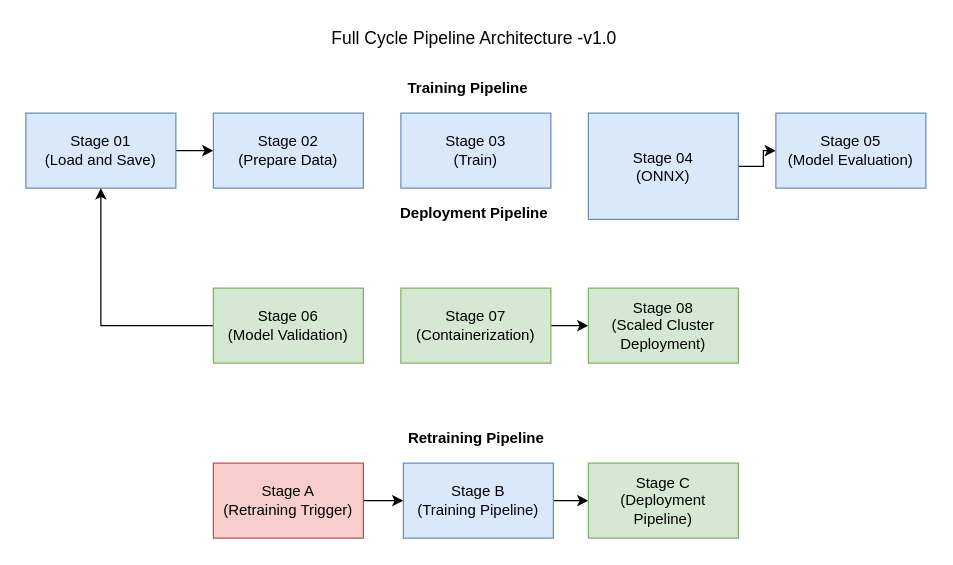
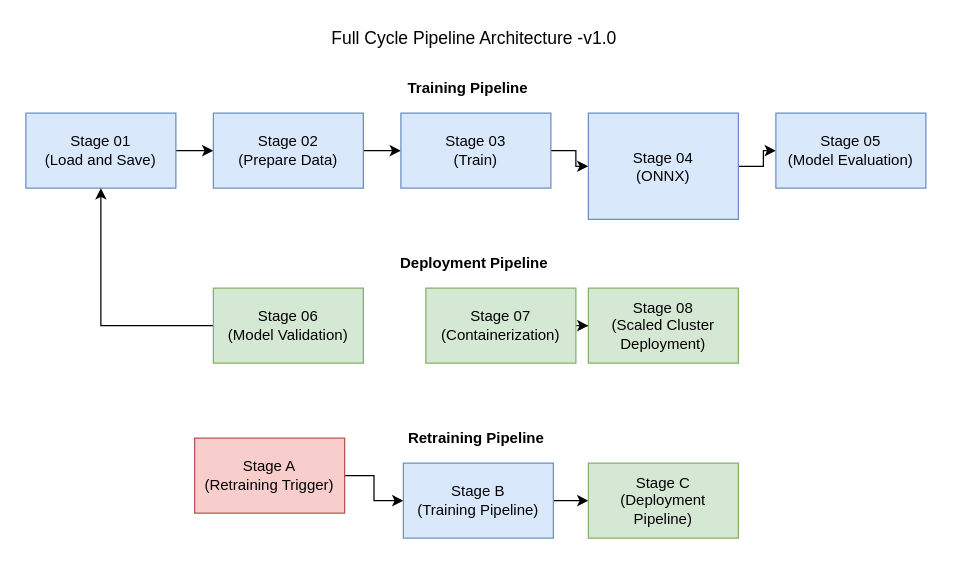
edge "Stage 02 (Prepare Data)" -> "Stage 03 (Train)": added
edge "Stage 03 (Train)" -> "Stage 04 (ONNX)": added
node "Deployment Pipeline": moved (476, 213) -> (476, 263)
node "Stage 07 (Containerization)": moved (476, 326) -> (501, 326)
node "Stage A (Retraining Trigger)": moved (288, 501) -> (269, 476)
